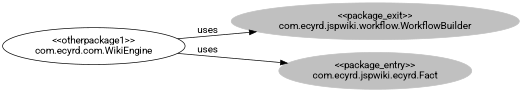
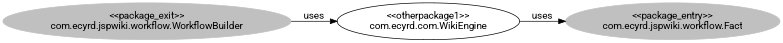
edge "<<otherpackage1>> com.ecyrd.com.WikiEngine" -> "<<package_exit>> com.ecyrd.jspwiki.workflow.WorkflowBuilder": reversed
node "<<package_entry>> com.ecyrd.jspwiki.ecyrd.Fact": label "<<package_entry>> com.ecyrd.jspwiki.ecyrd.Fact" -> "<<package_entry>> com.ecyrd.jspwiki.workflow.Fact"
